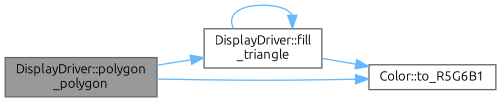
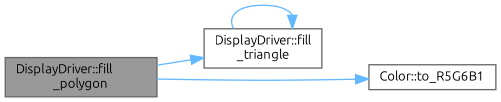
edge "DisplayDriver::fill _triangle" -> "Color::to_R5G6B1": removed
node "DisplayDriver::polygon _polygon": label "DisplayDriver::polygon _polygon" -> "DisplayDriver::fill _polygon"
